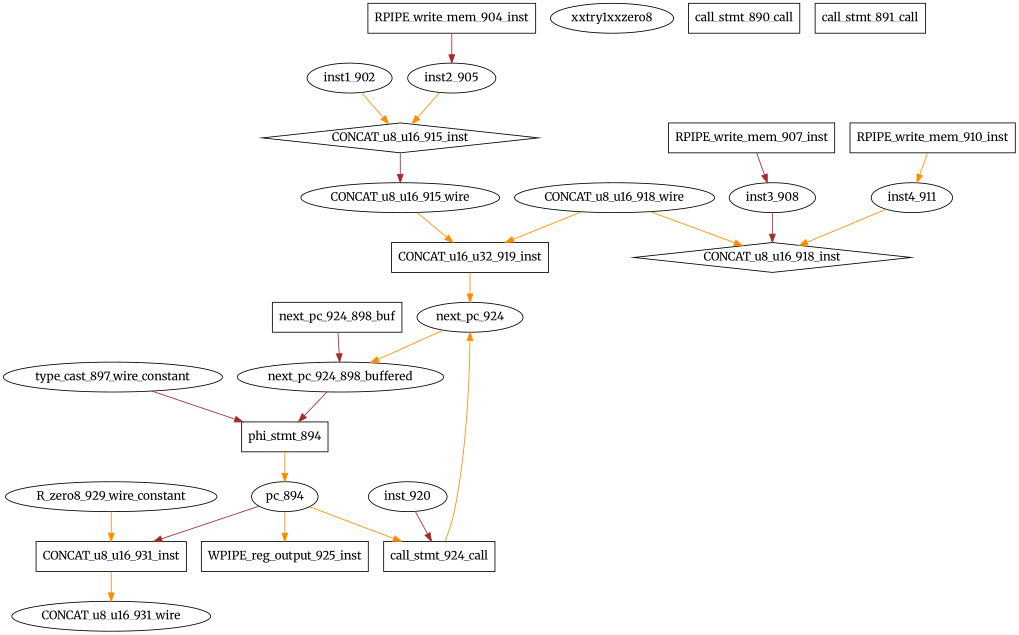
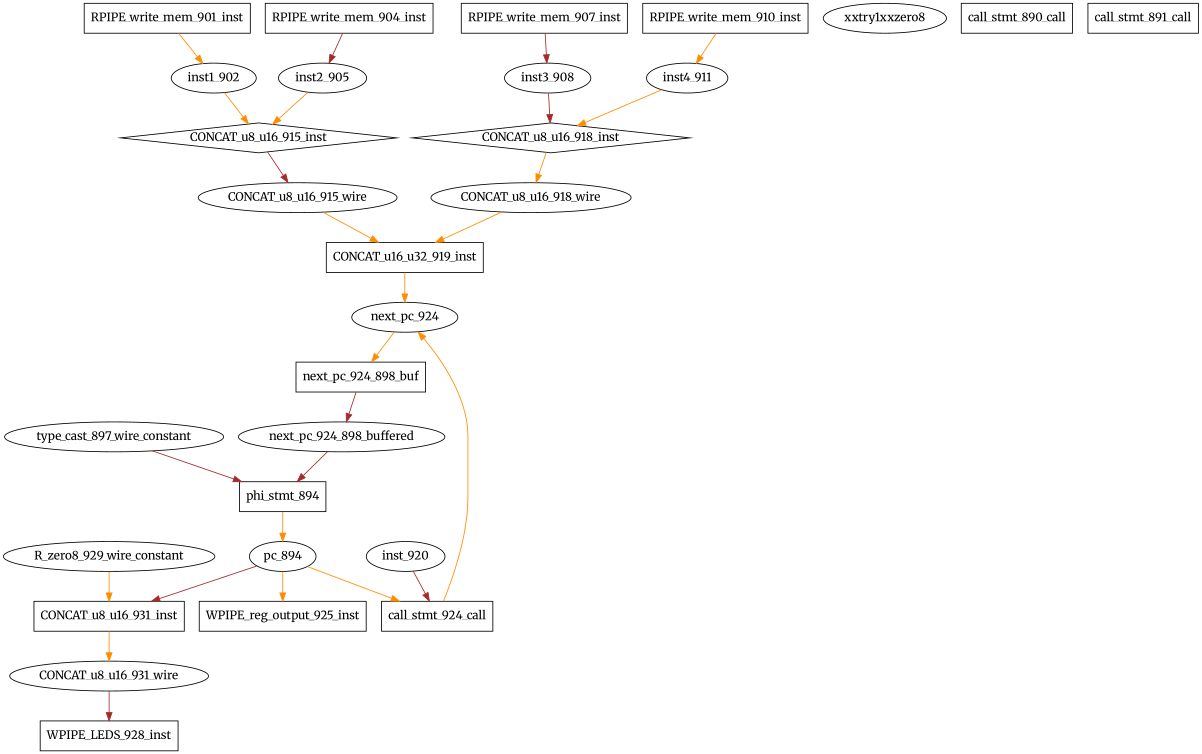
node "RPIPE_write_mem_901_inst": added
edge "CONCAT_u8_u16_918_wire" -> "CONCAT_u8_u16_918_inst": reversed
edge "next_pc_924" -> "next_pc_924_898_buffered": now "next_pc_924" -> "next_pc_924_898_buf"
node "WPIPE_LEDS_928_inst": added
